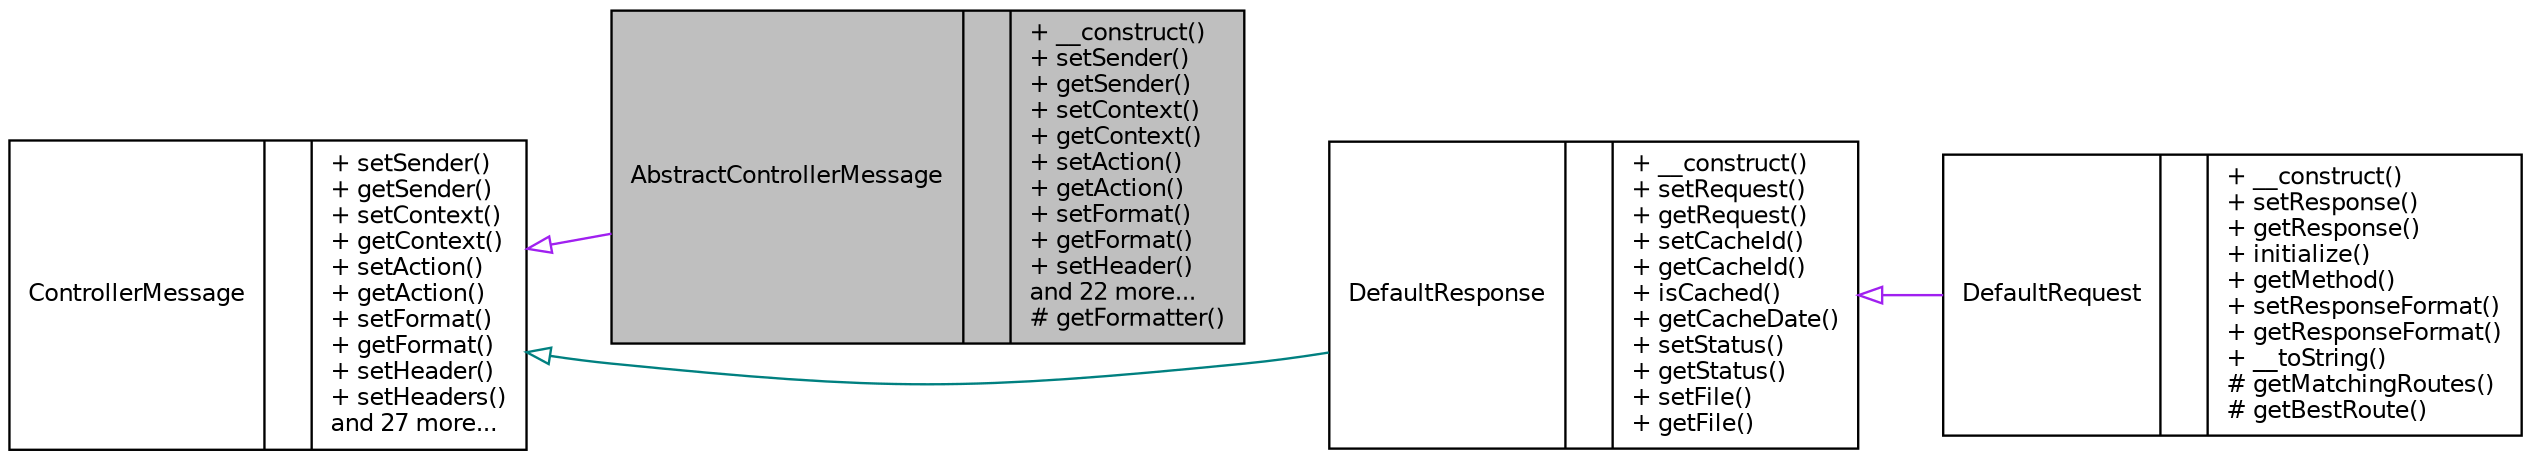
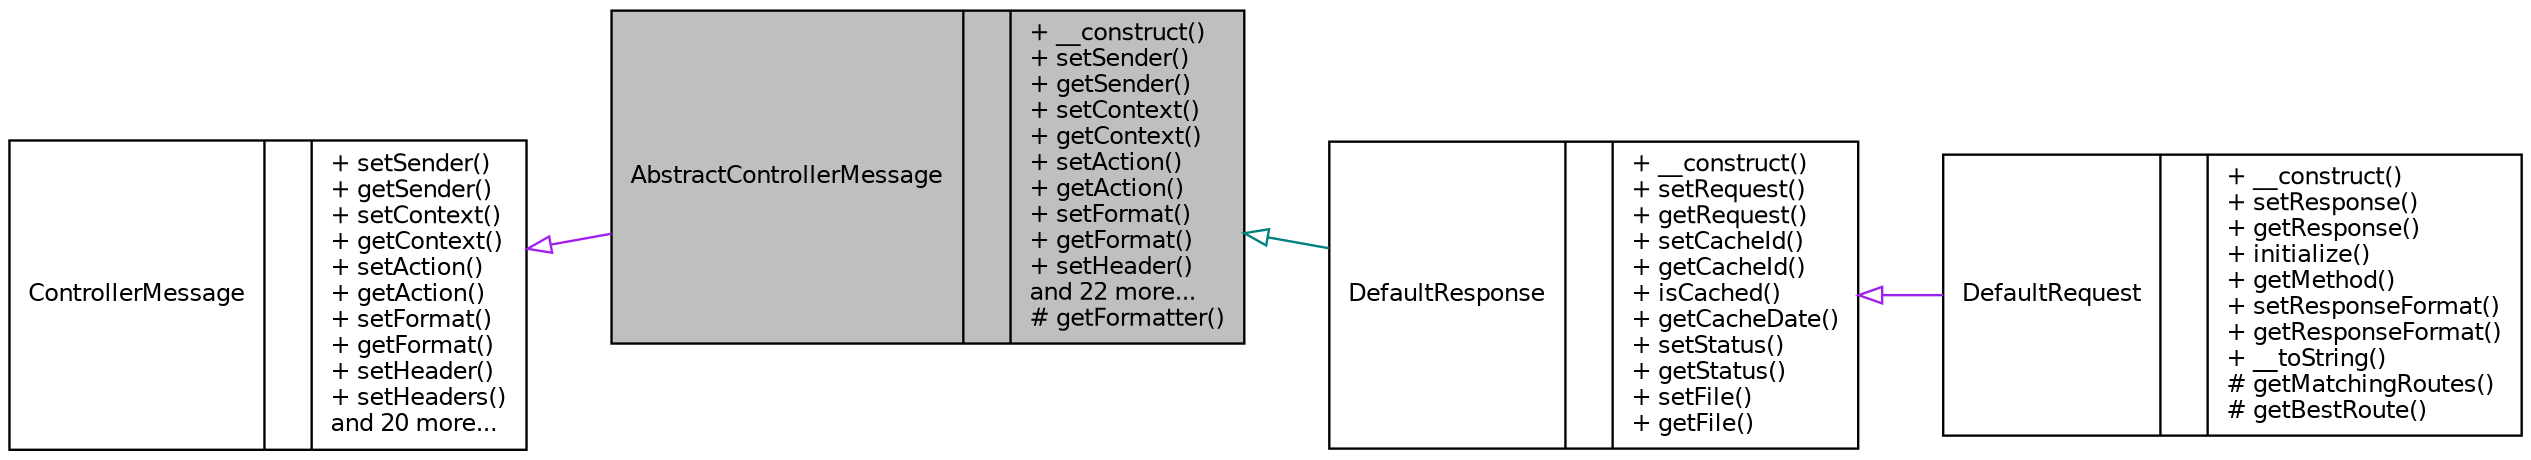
edge "DefaultResponse" -> "ControllerMessage": now "DefaultResponse" -> "AbstractControllerMessage"
node "ControllerMessage": text "and 27 more..." -> "and 20 more..."
